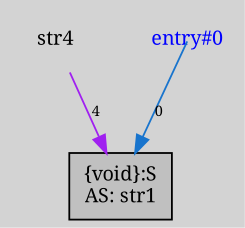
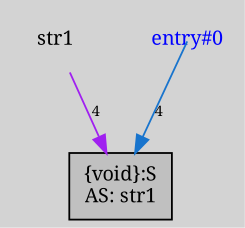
node "str4": label "str4" -> "str1"
edge "entry#0" -> "{void}:S": label "0" -> "4"
